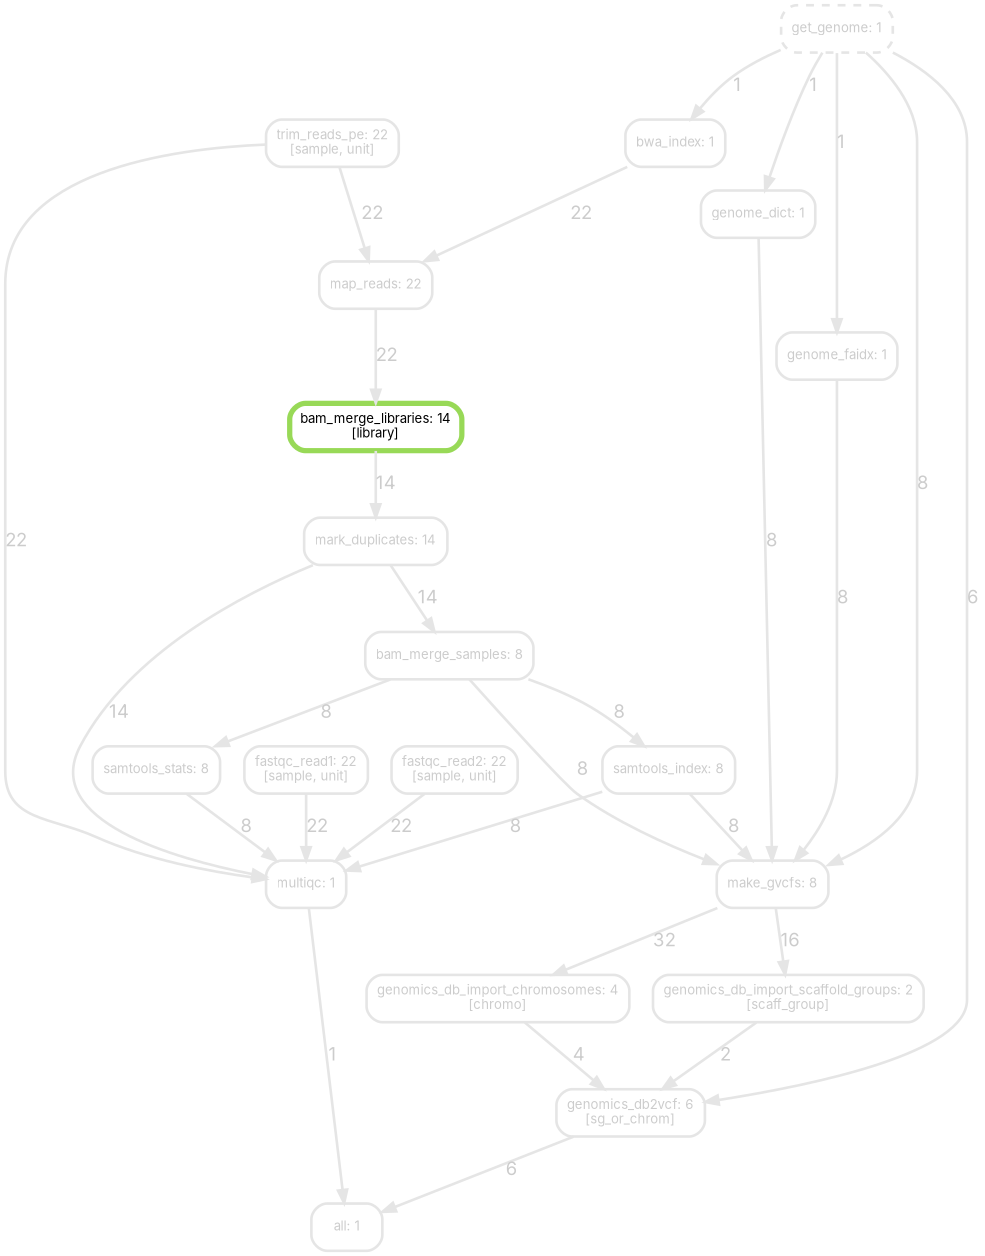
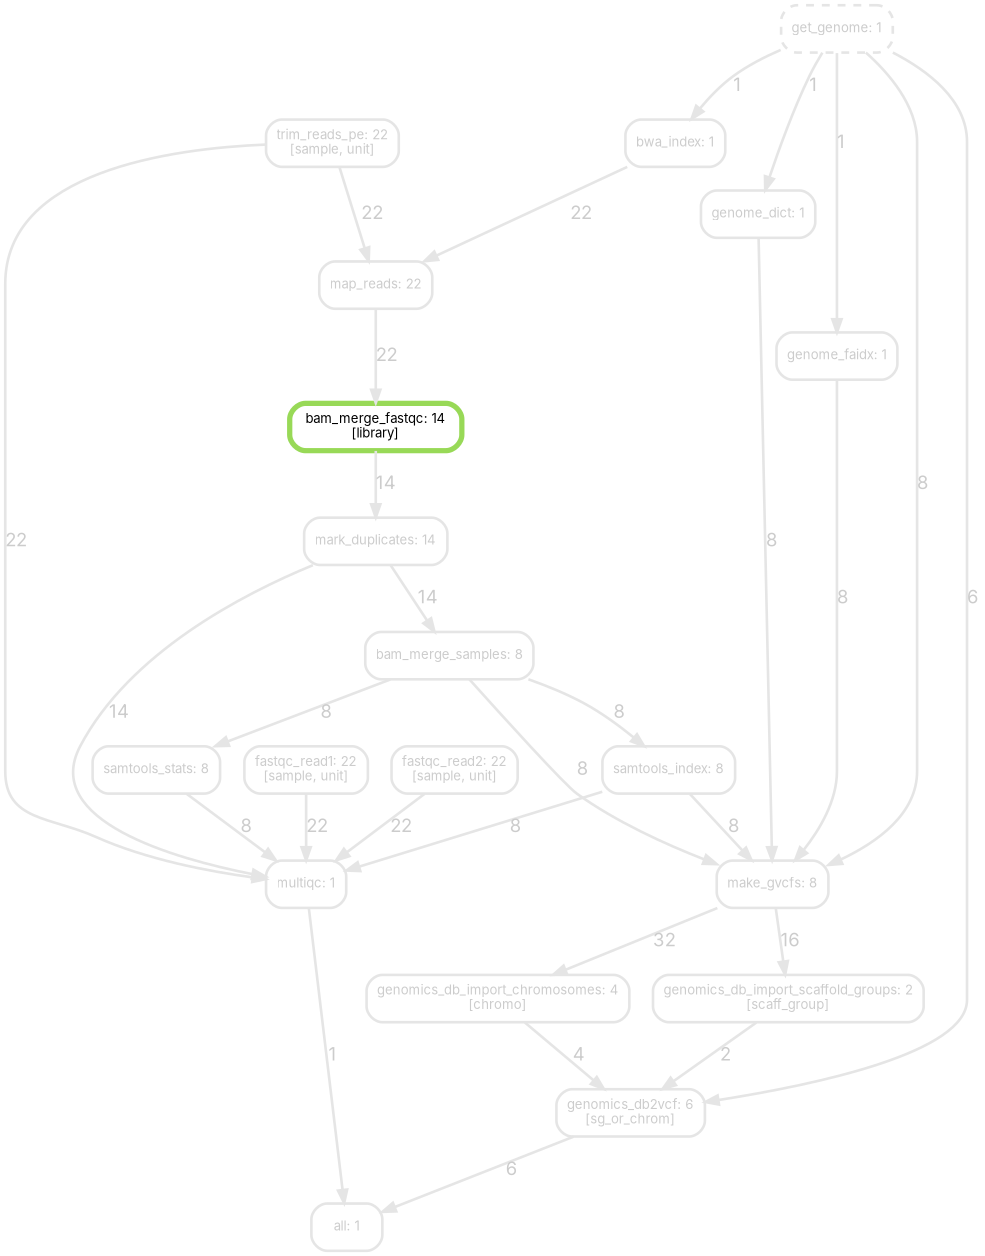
node "bam_merge_libraries: 14 [library]": label "bam_merge_libraries: 14 [library]" -> "bam_merge_fastqc: 14 [library]"
